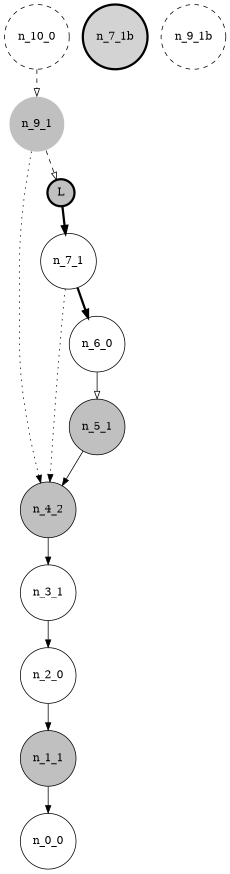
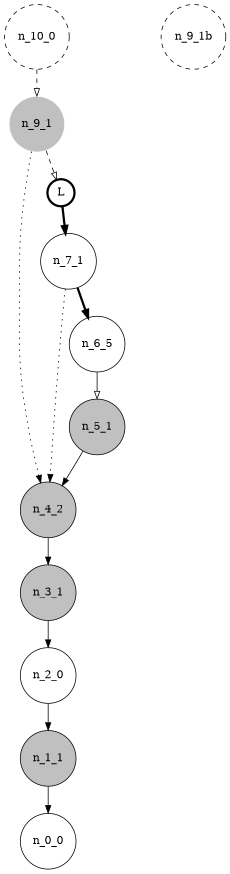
node "n_7_1b": removed
node "L": fillcolor grey -> white
node "n_6_0": label "n_6_0" -> "n_6_5"
node "n_3_1": fillcolor white -> grey
